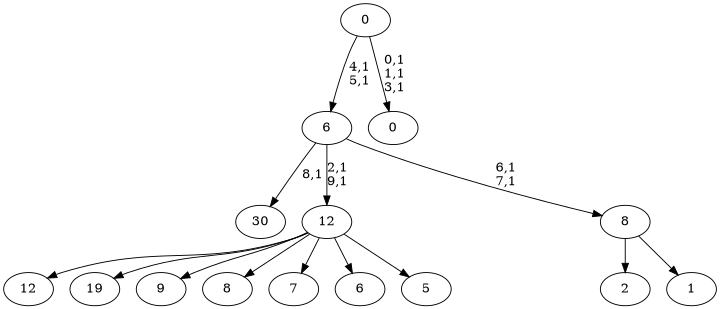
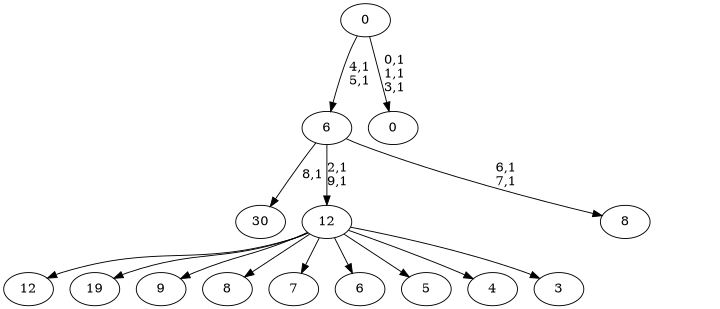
node "4": added
node "3": added
node "2": removed
node "1": removed
